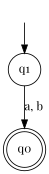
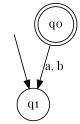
edge "q1" -> "q0": reversed
